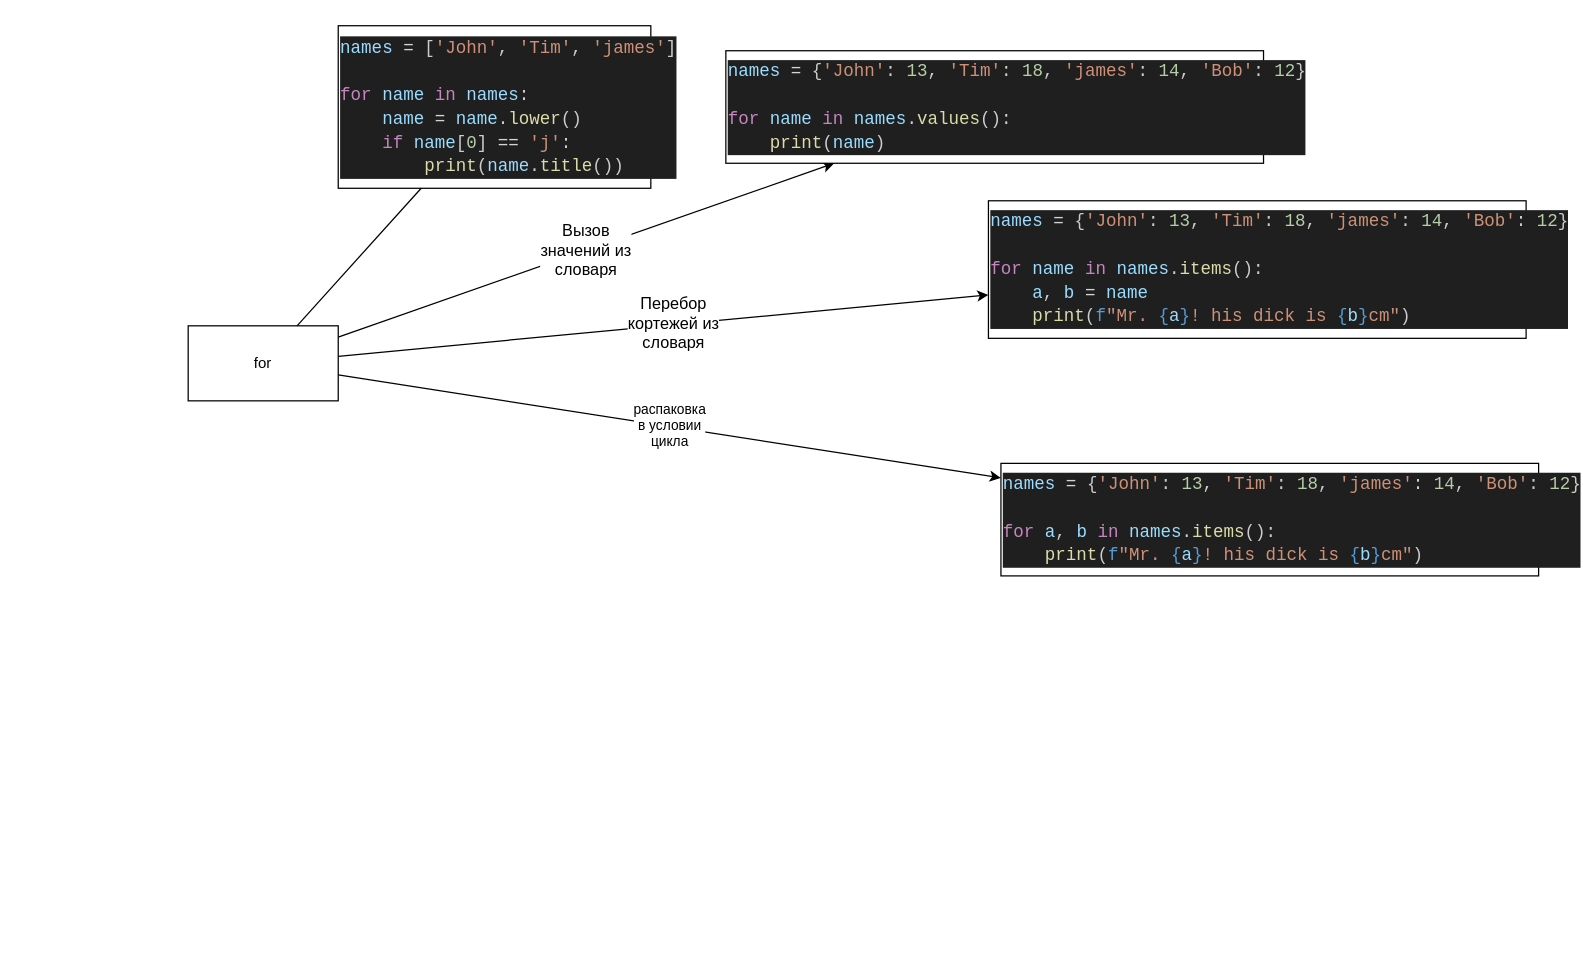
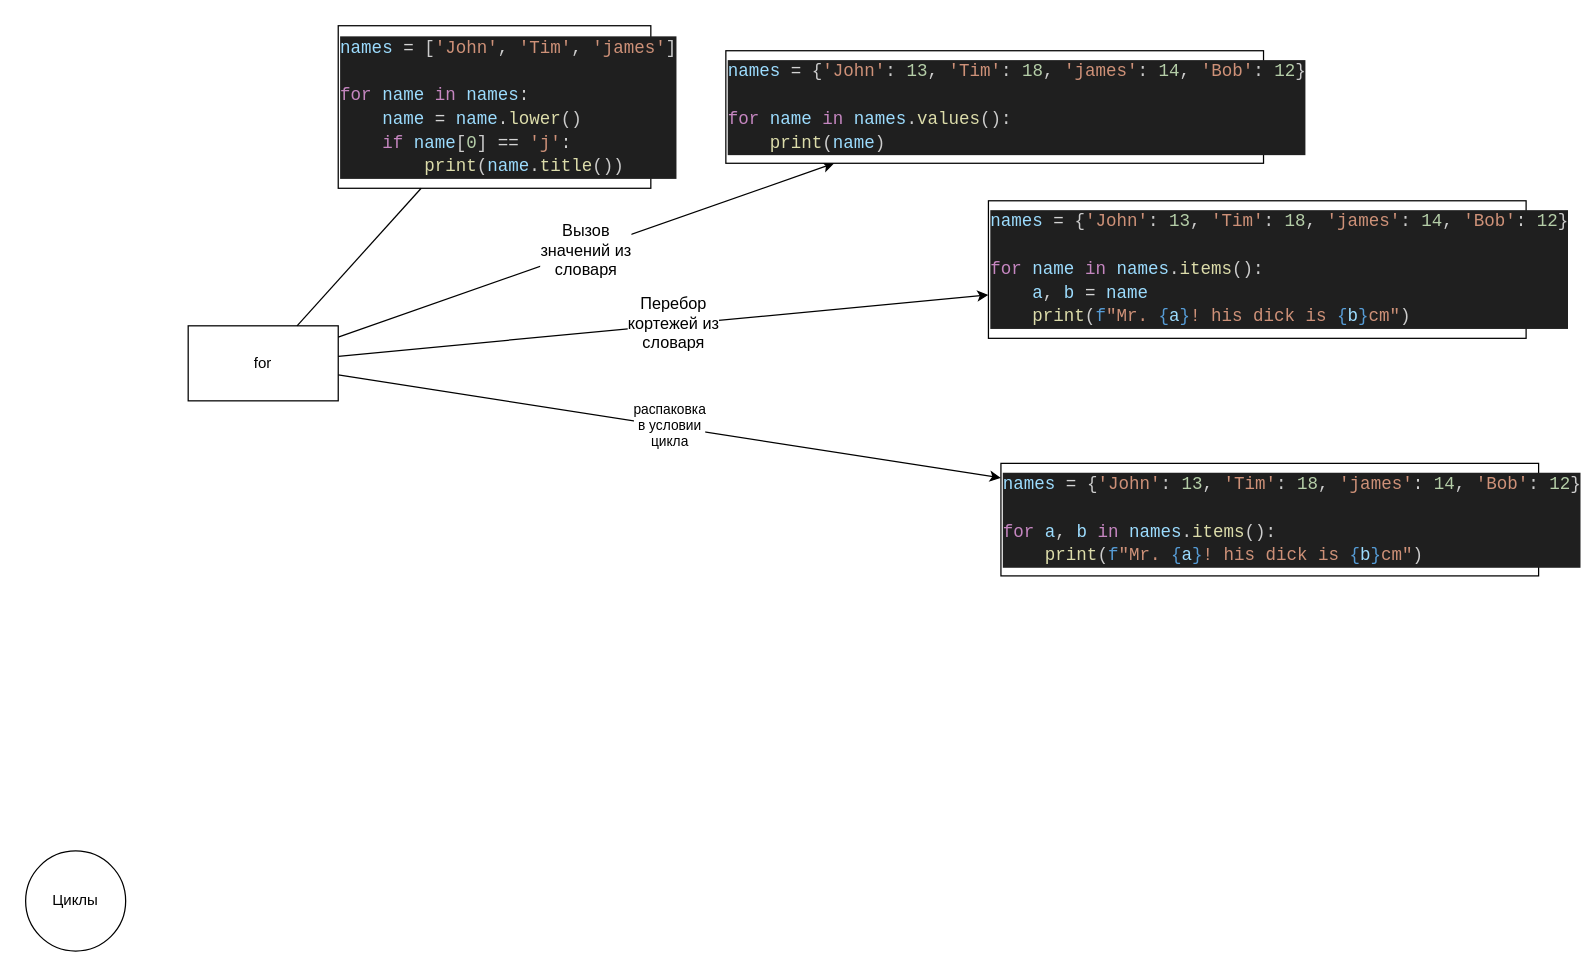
node "Циклы": added
